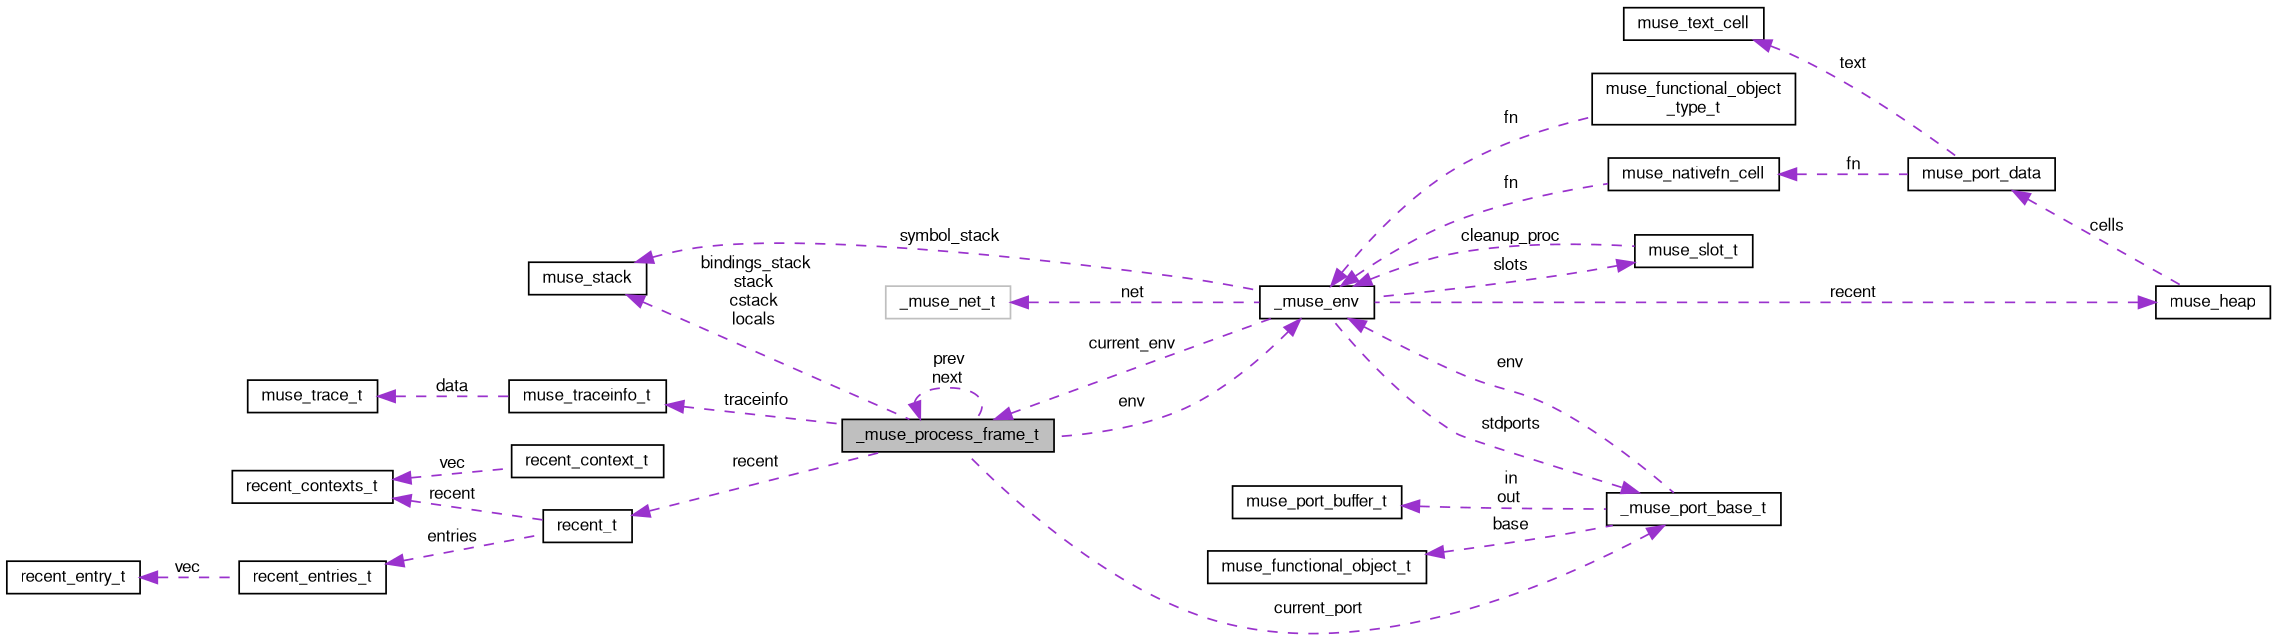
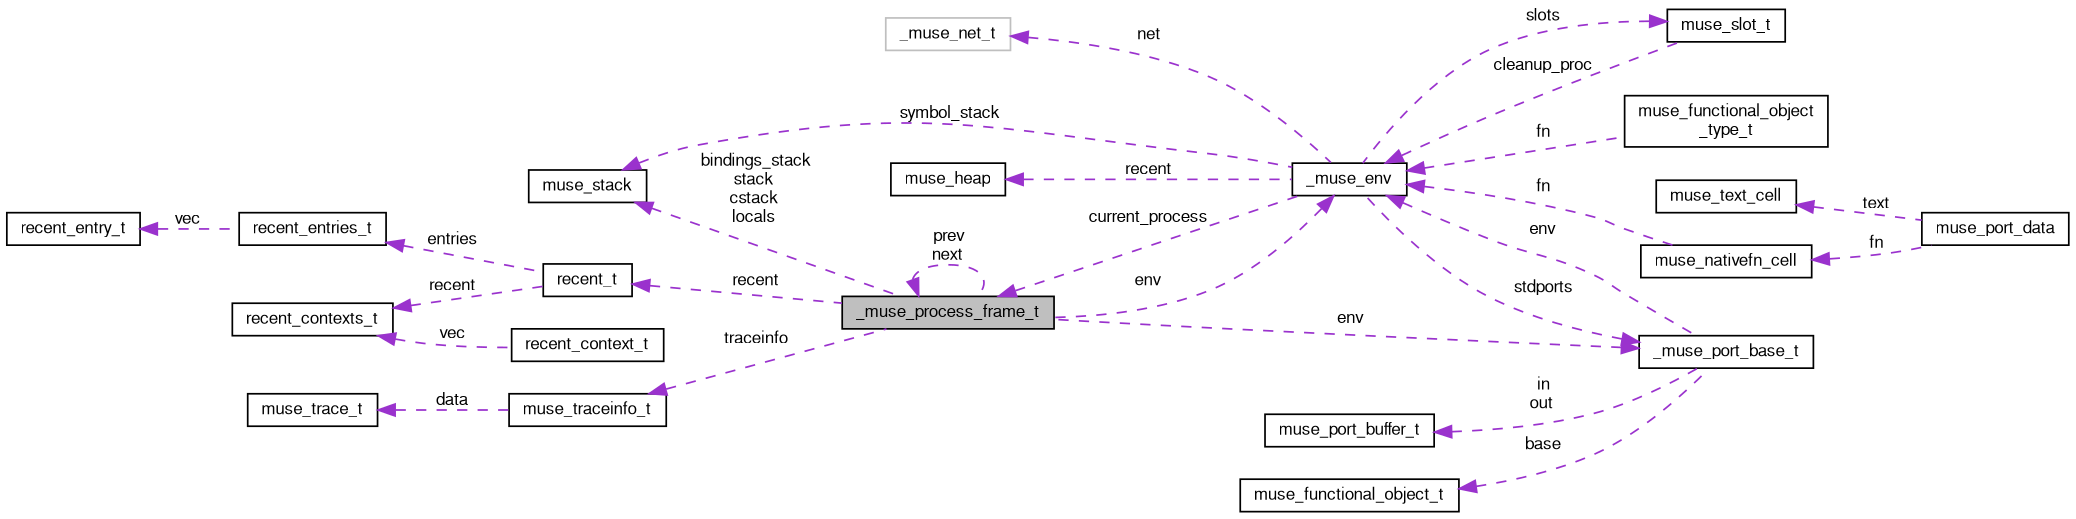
edge "muse_heap" -> "muse_port_data": removed, label "cells"
edge "_muse_env" -> "_muse_process_frame_t": label " current_env" -> " current_process"
edge "_muse_process_frame_t" -> "_muse_port_base_t": label " current_port" -> " env"
